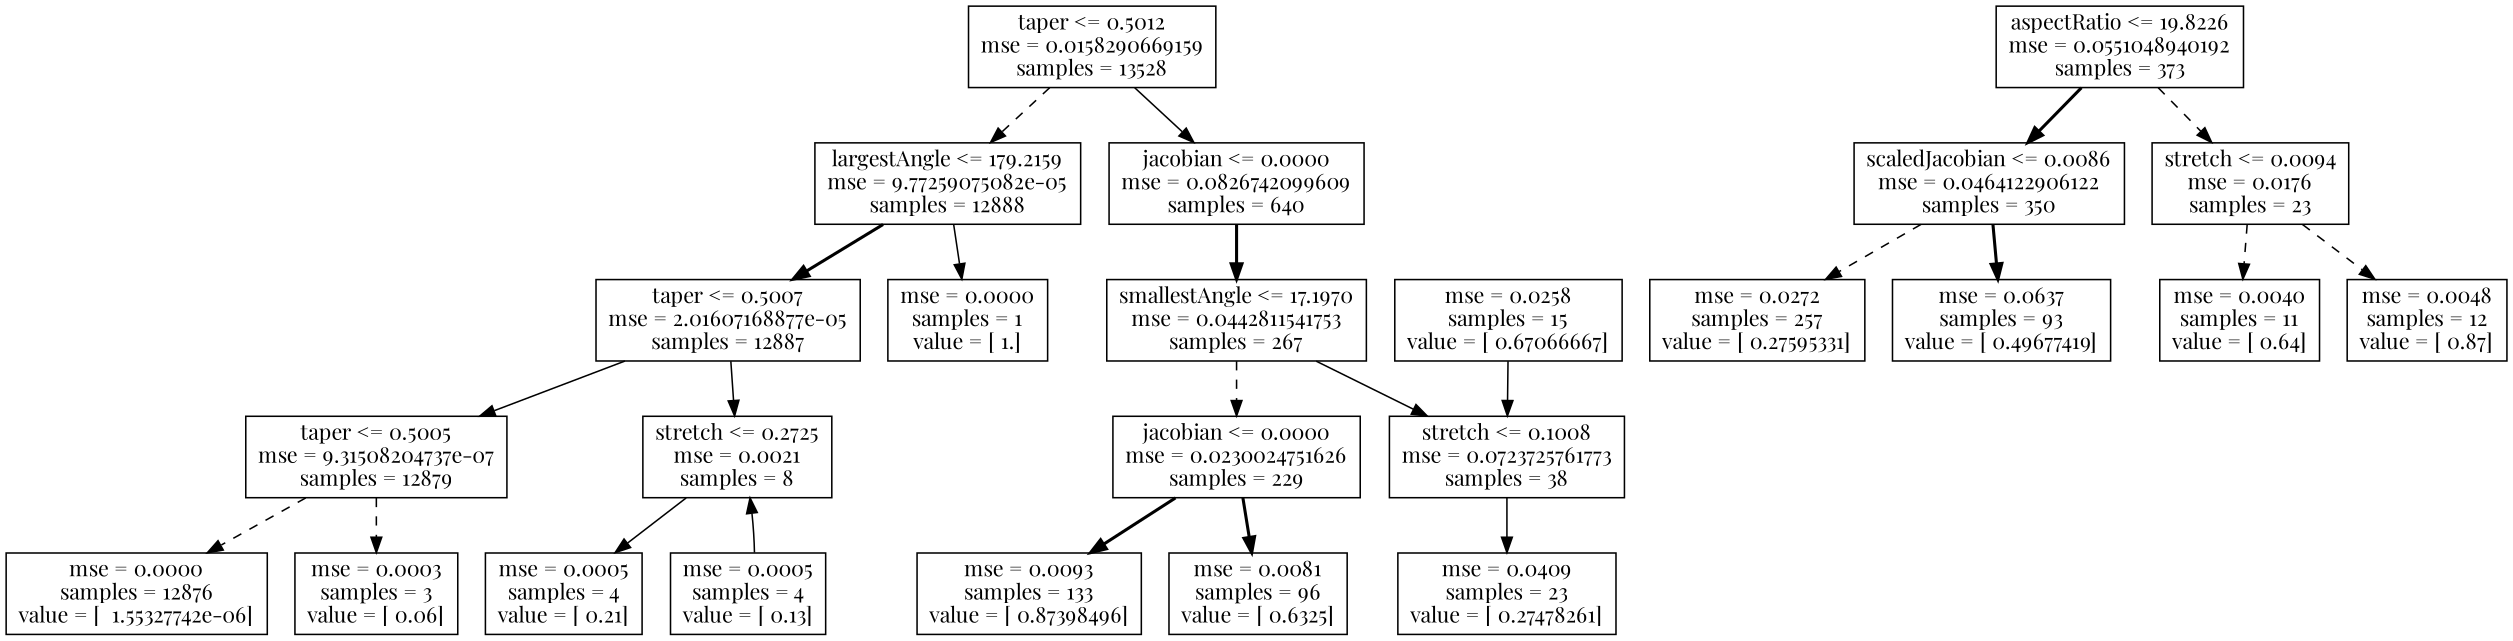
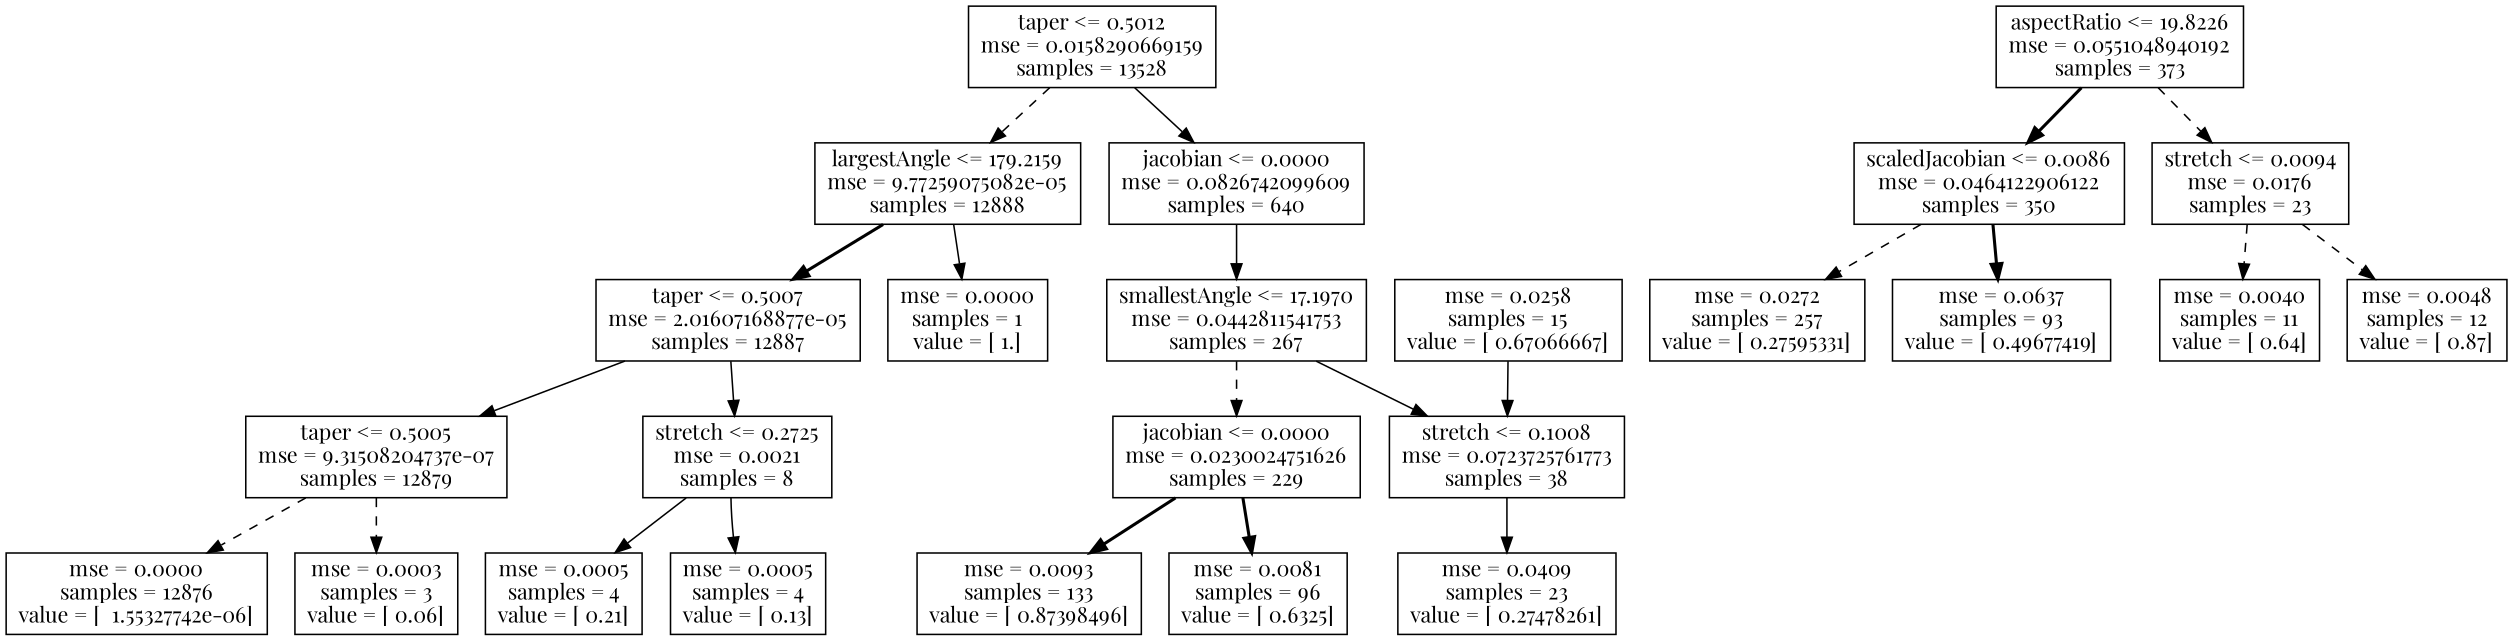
edge "jacobian <= 0.0000 mse = 0.0826742099609 samples = 640" -> "smallestAngle <= 17.1970 mse = 0.0442811541753 samples = 267": style bold -> solid
edge "mse = 0.0005 samples = 4 value = [ 0.13]" -> "stretch <= 0.2725 mse = 0.0021 samples = 8": reversed
